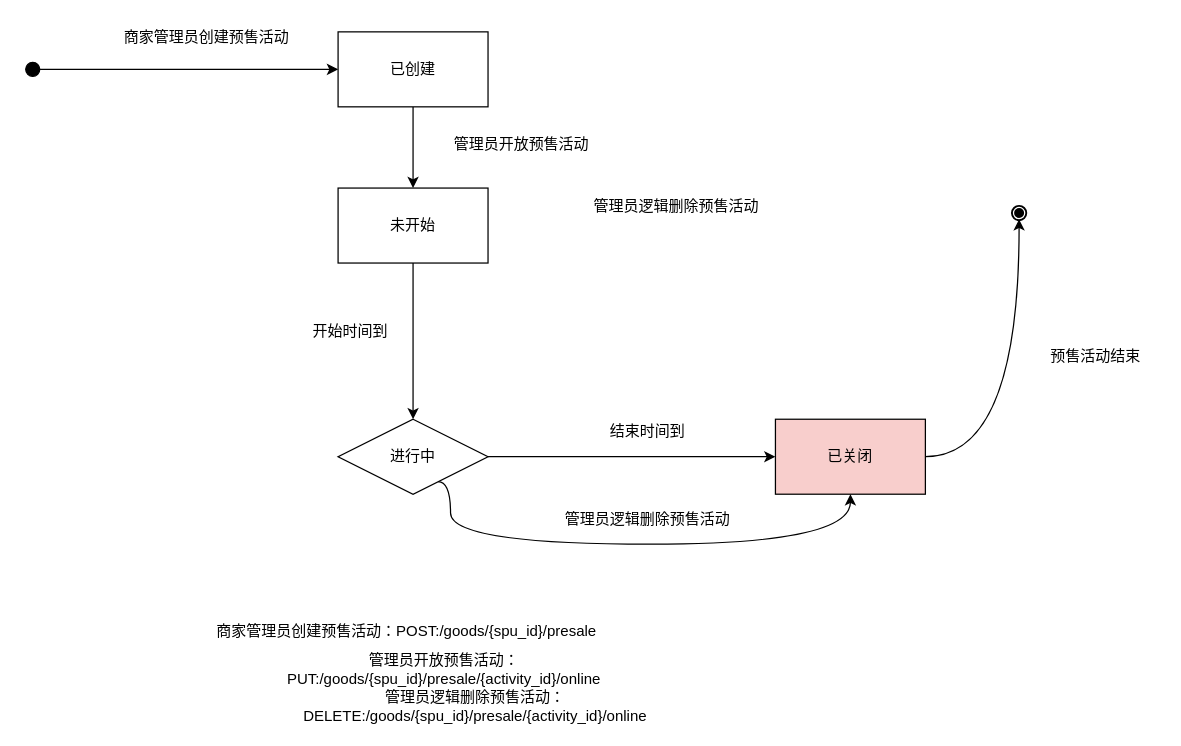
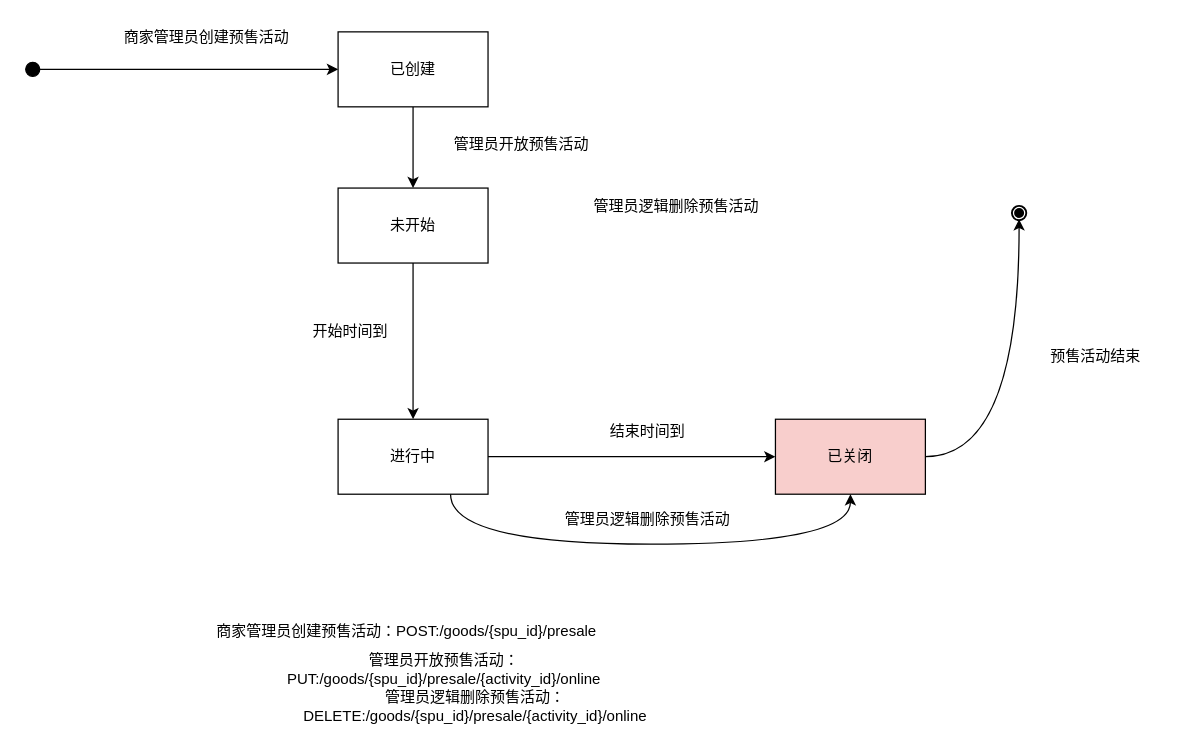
node "进行中": shape diamond -> rectangle
